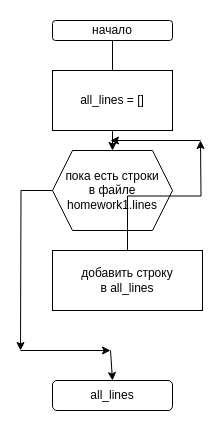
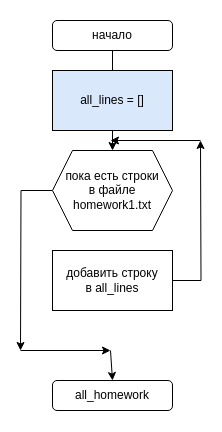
node "начало": size 120x20 -> 120x30
node "all_lines = []": fillcolor #ffffff -> #dae8fc
node "пока есть строки в файле homework1.lines": label "пока есть строки в файле homework1.lines" -> "пока есть строки в файле homework1.txt"
node "добавить строку в all_lines": size 150x60 -> 120x60
node "all_lines": label "all_lines" -> "all_homework"
